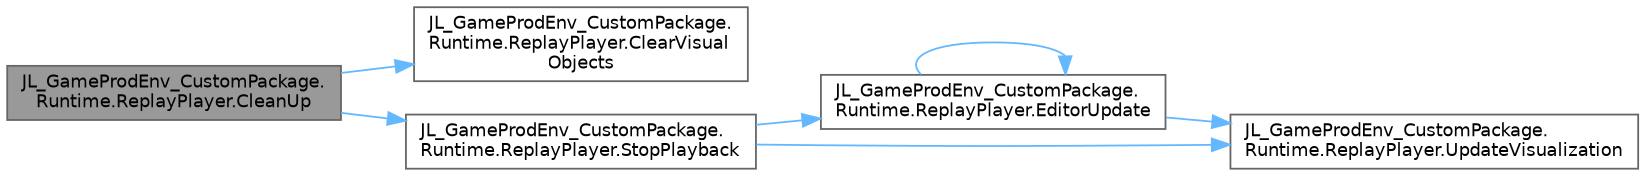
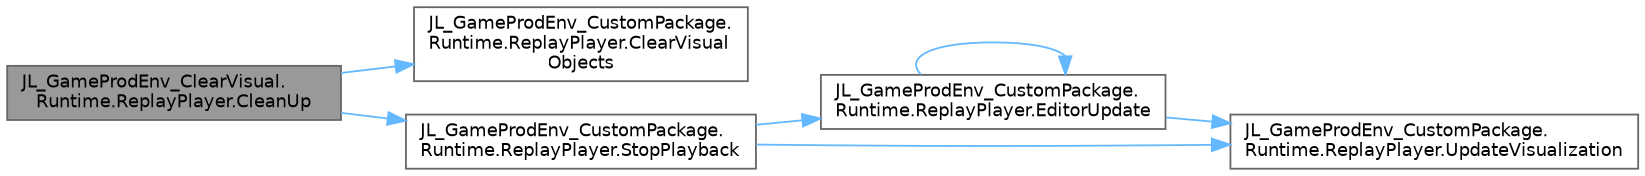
node "JL_GameProdEnv_CustomPackage. Runtime.ReplayPlayer.CleanUp": label "JL_GameProdEnv_CustomPackage. Runtime.ReplayPlayer.CleanUp" -> "JL_GameProdEnv_ClearVisual. Runtime.ReplayPlayer.CleanUp"
